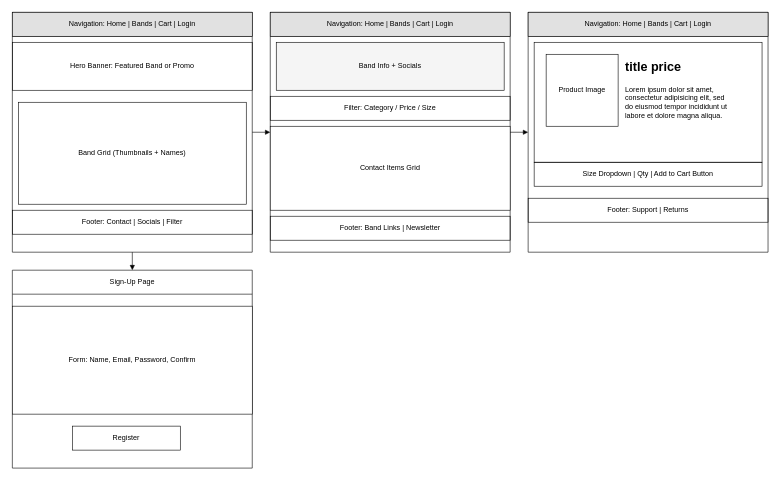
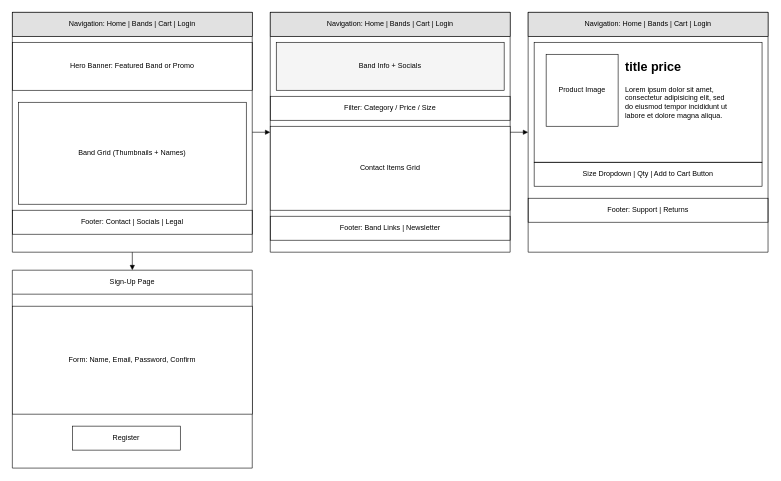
node "Footer: Contact | Socials | Filter": label "Footer: Contact | Socials | Filter" -> "Footer: Contact | Socials | Legal"
